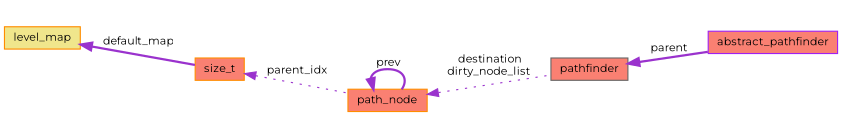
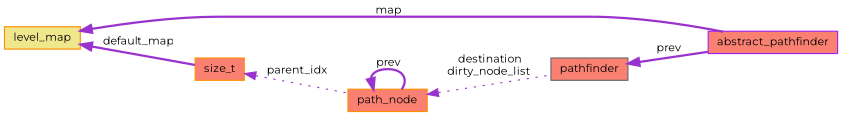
edge "abstract_pathfinder" -> "level_map": added, label "map"
edge "abstract_pathfinder" -> "pathfinder": label " parent" -> " prev"
